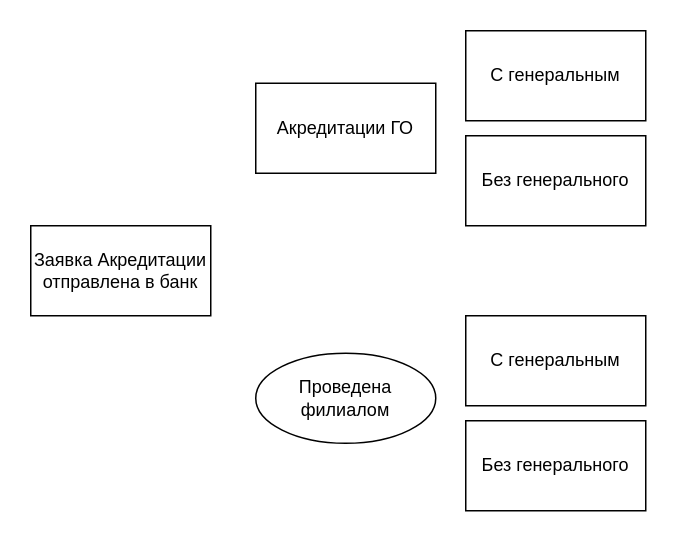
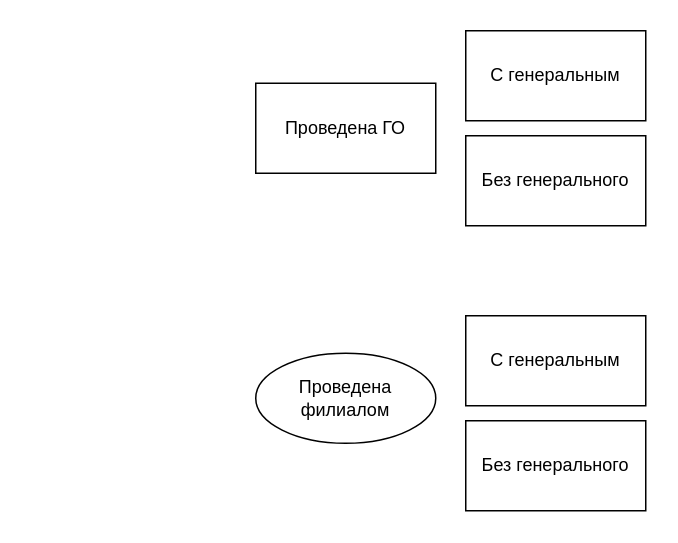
node "Акредитации ГО": label "Акредитации ГО" -> "Проведена ГО"
node "Заявка Акредитации отправлена в банк": removed
